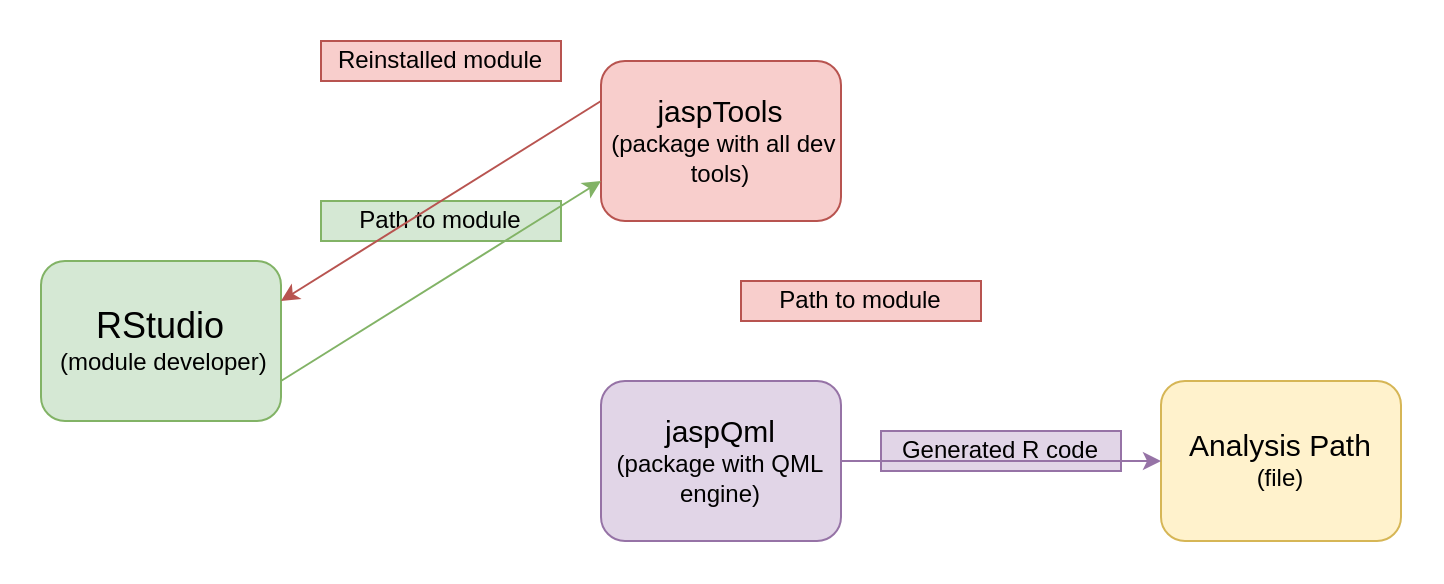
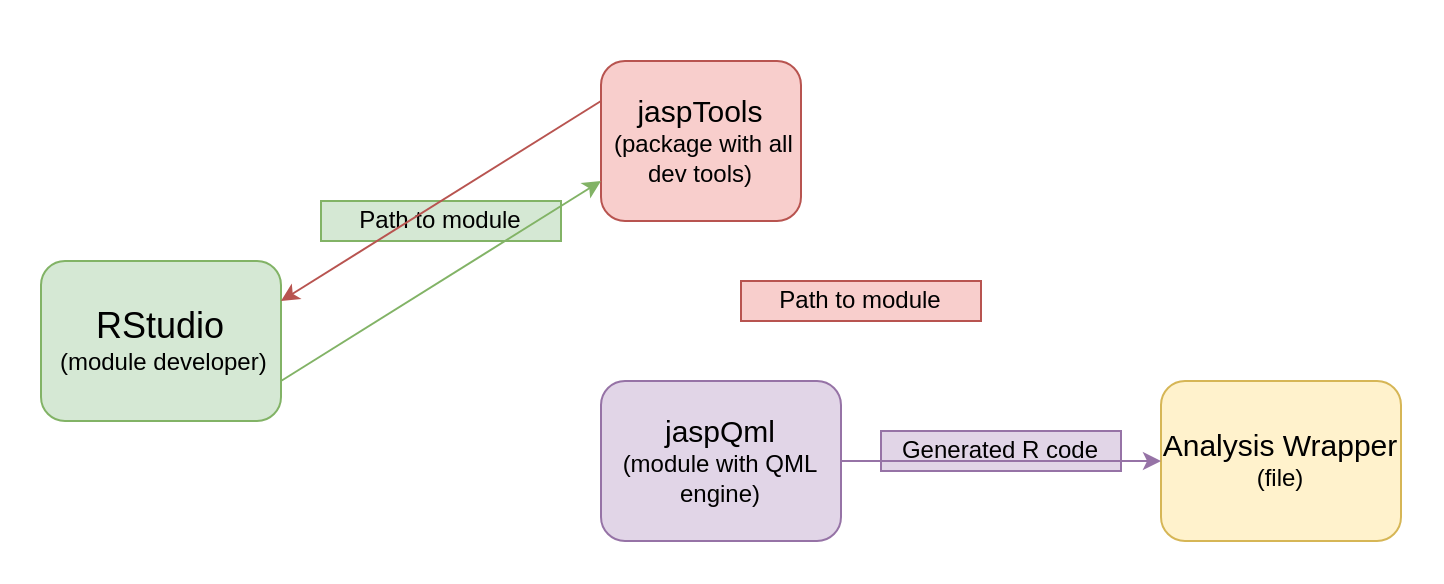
node "Reinstalled module": removed
node "jaspTools (package with all dev tools)": size 240x160 -> 200x160
node "jaspQml (package with QML engine)": label "jaspQml (package with QML engine)" -> "jaspQml (module with QML engine)"
node "Analysis Path (file)": label "Analysis Path (file)" -> "Analysis Wrapper (file)"
